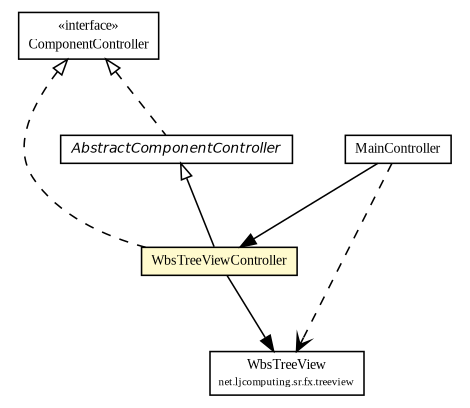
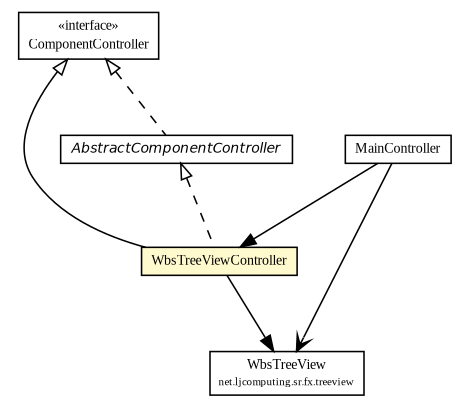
edge "WbsTreeViewController" -> "ComponentController": style dashed -> solid
edge "WbsTreeViewController" -> "AbstractComponentController": style solid -> dashed
edge "MainController" -> "WbsTreeView": style dashed -> solid
